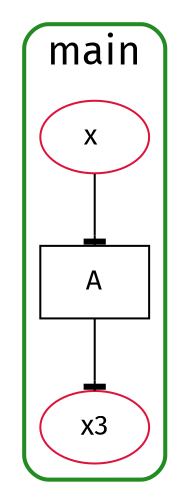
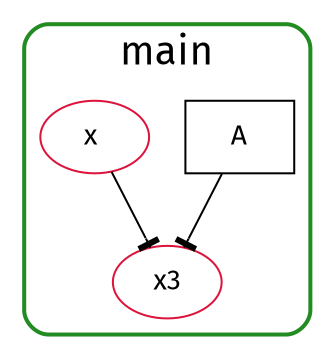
edge "x" -> "A": now "x" -> "x3"
